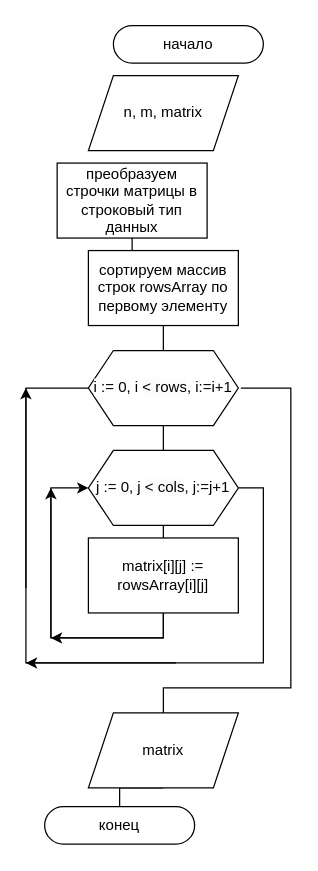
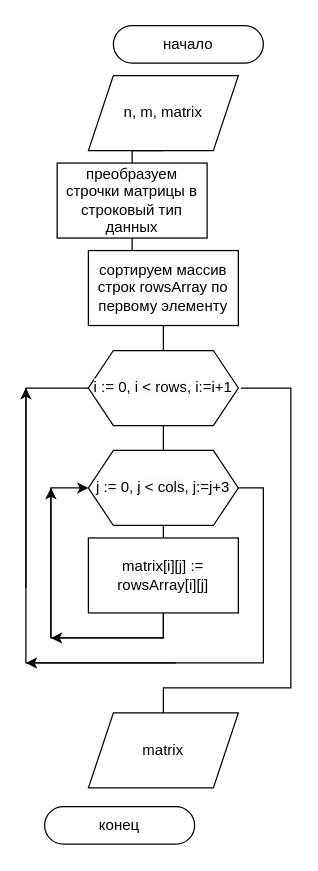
edge "n, m, matrix" -- "преобразуем строчки матрицы в строковый тип данных": added
node "j := 0, j < cols, j:=j+1": label "j := 0, j < cols, j:=j+1" -> "j := 0, j < cols, j:=j+3"
edge "matrix" -- "конец": removed
